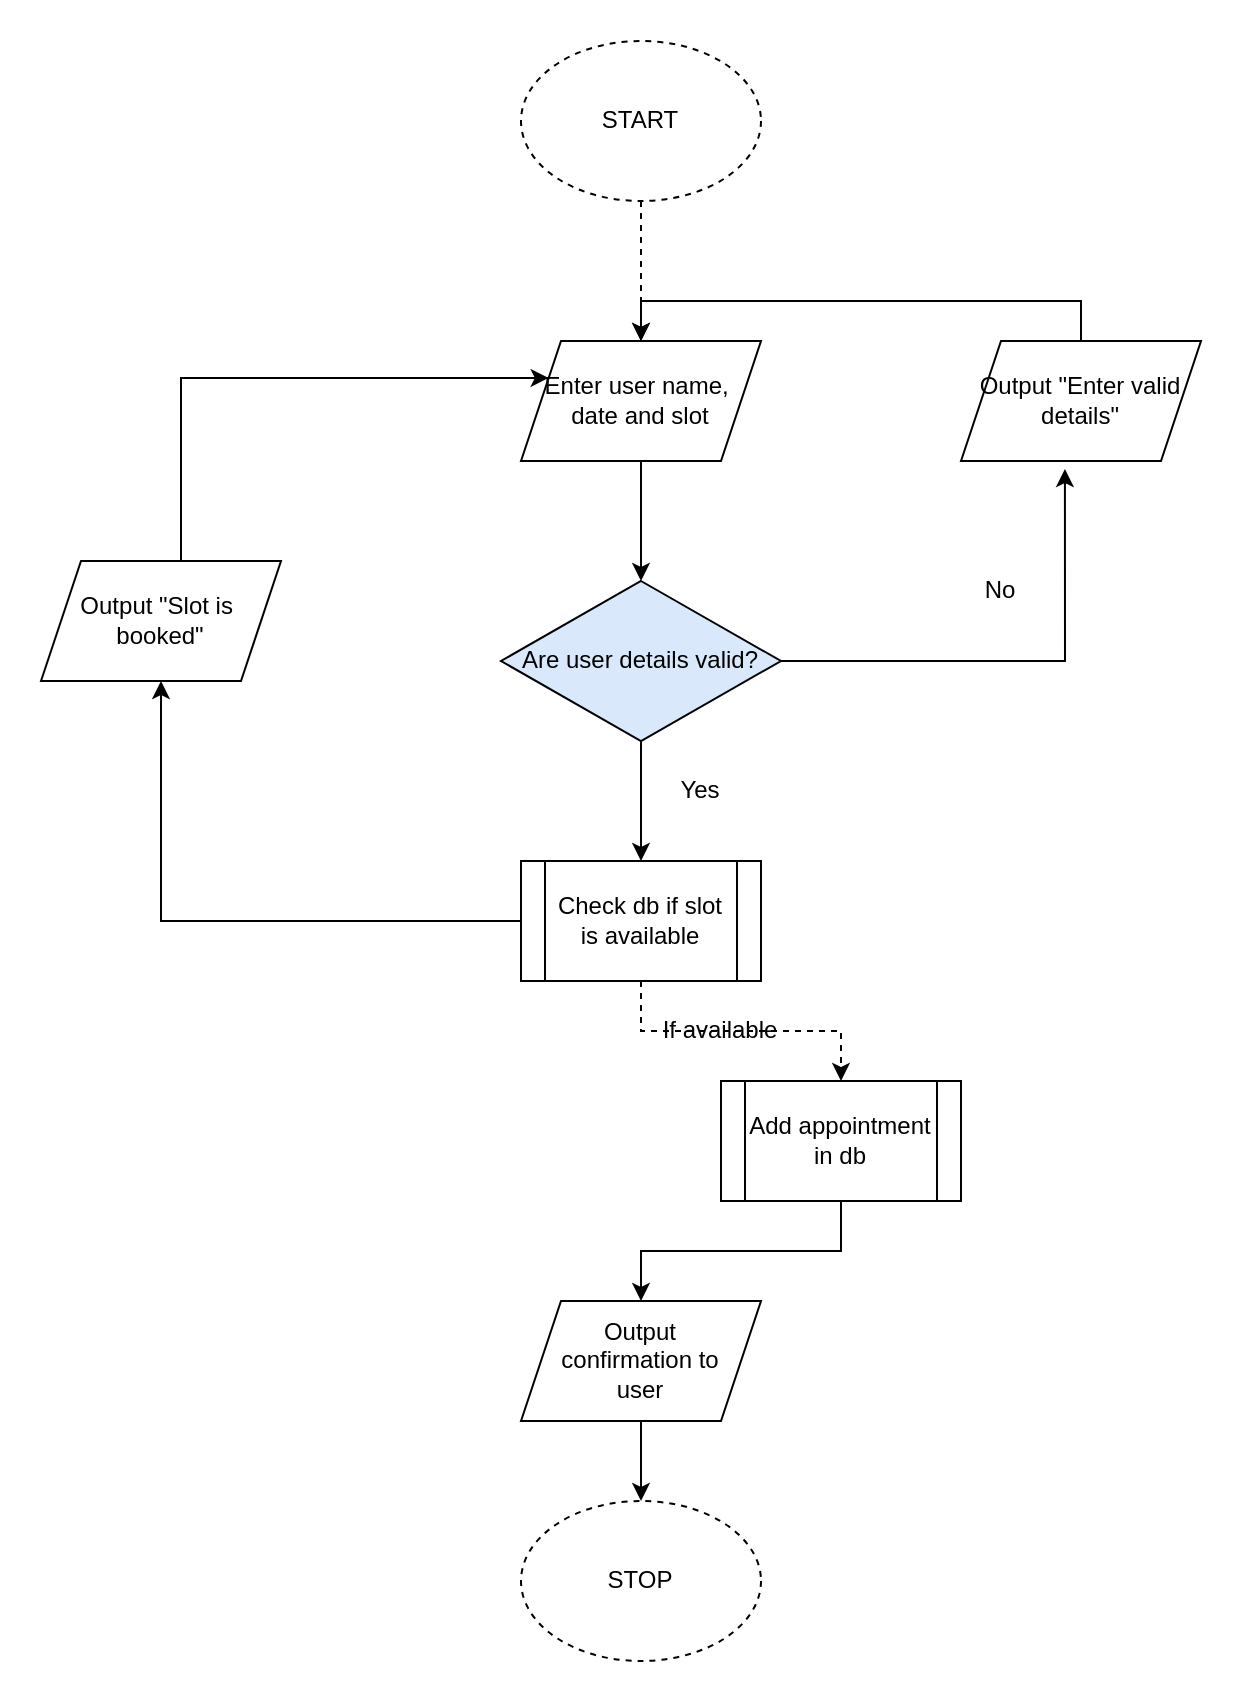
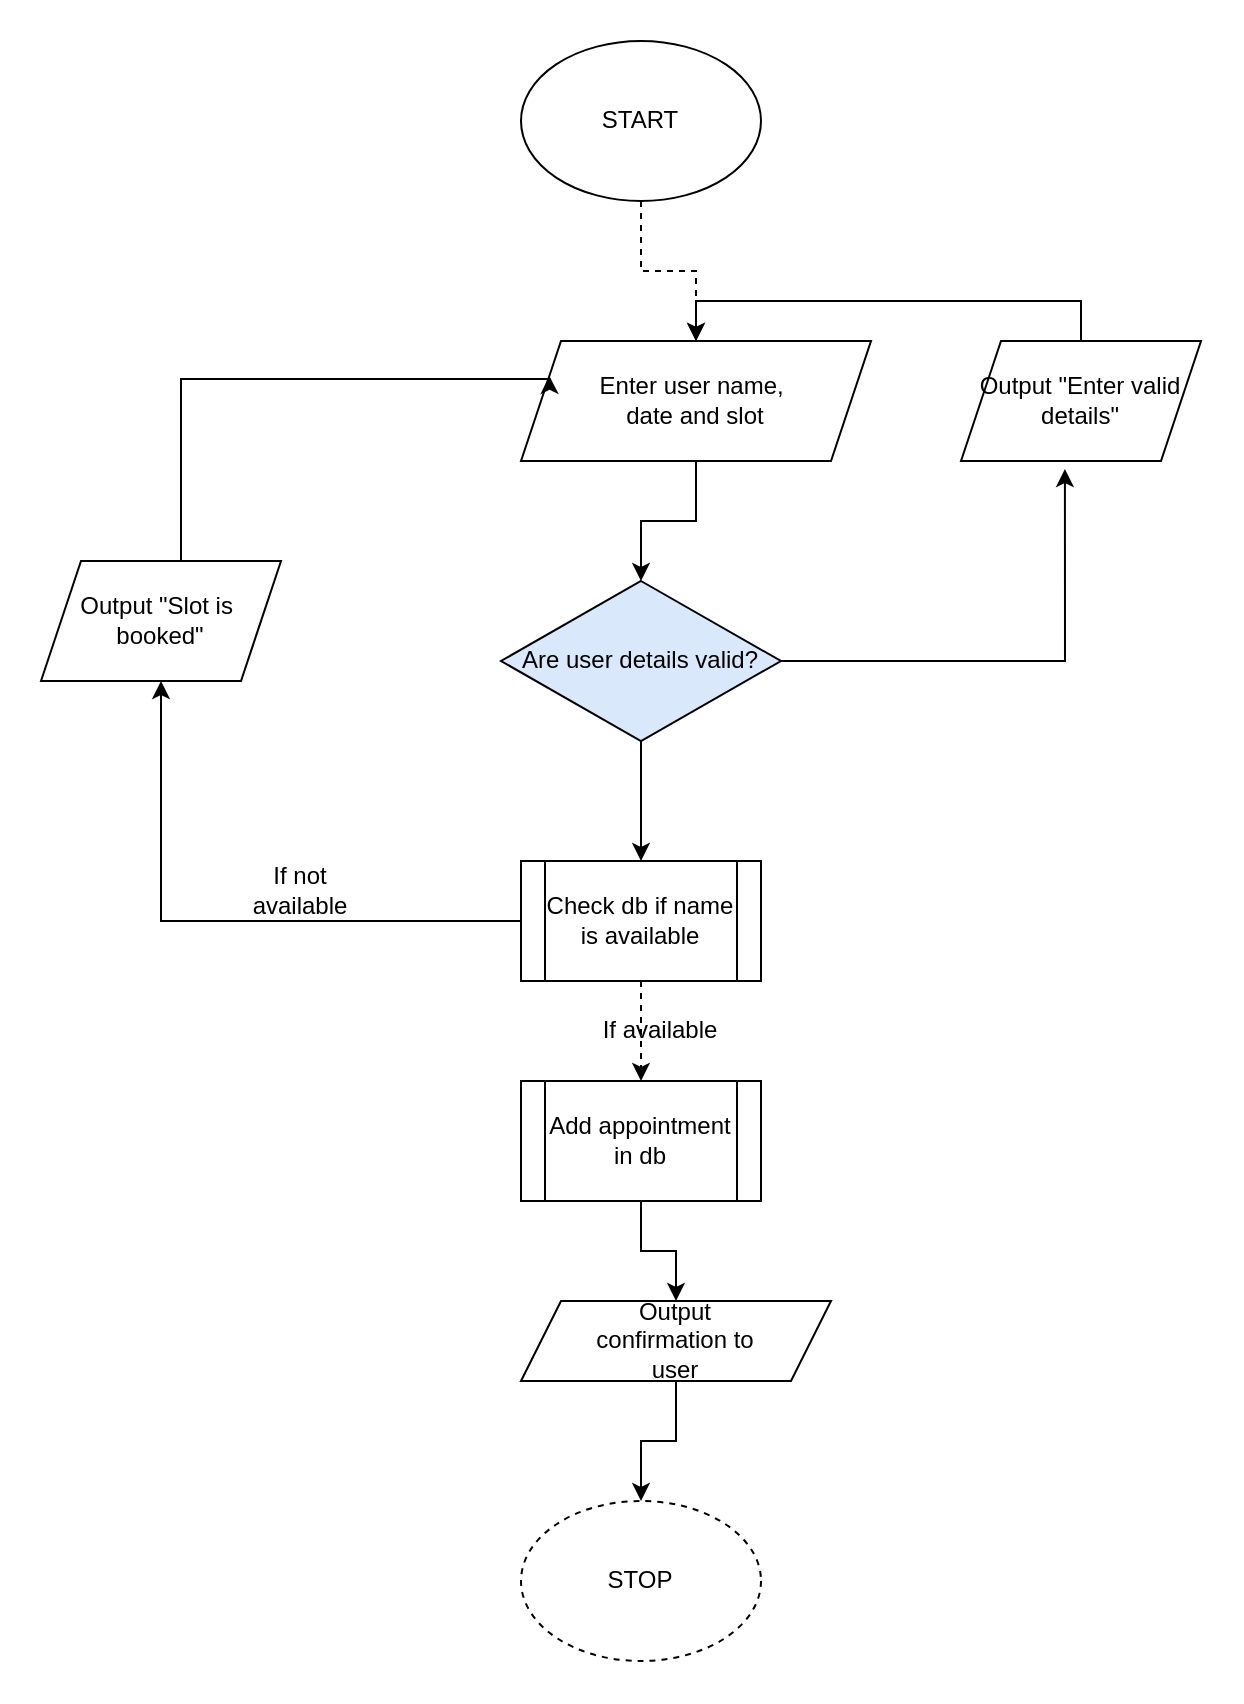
node "START": style dashed -> solid
node "Enter user name, date and slot": size 240x120 -> 350x120
node "No": removed
node "Yes": removed
node "If not available": added
node "Check db if slot is available": label "Check db if slot is available" -> "Check db if name is available"
node "If available": moved (721, 1031) -> (661, 1031)
node "Add appointment in db": moved (841, 1141) -> (641, 1141)
node "Output confirmation to user": size 240x120 -> 310x80
